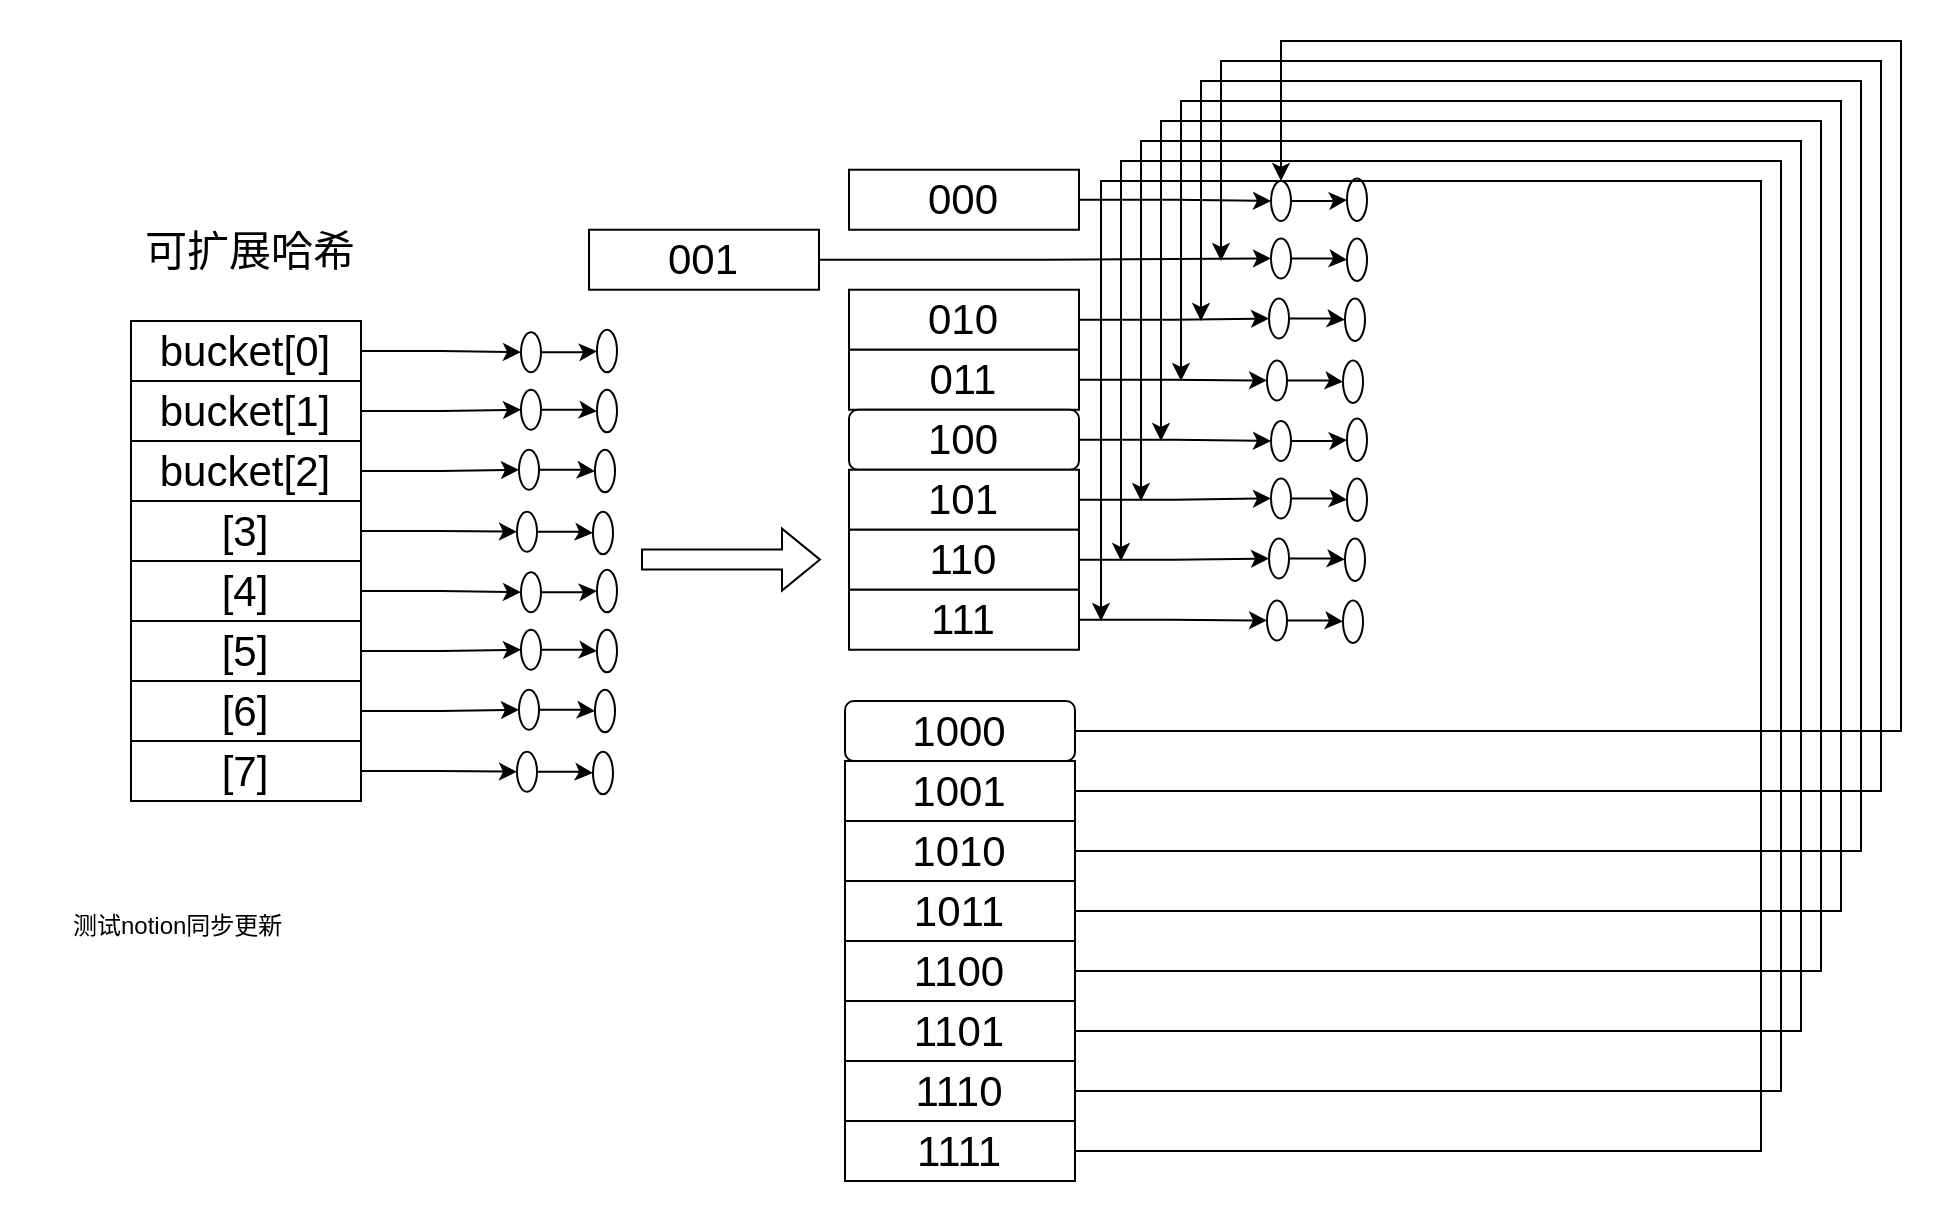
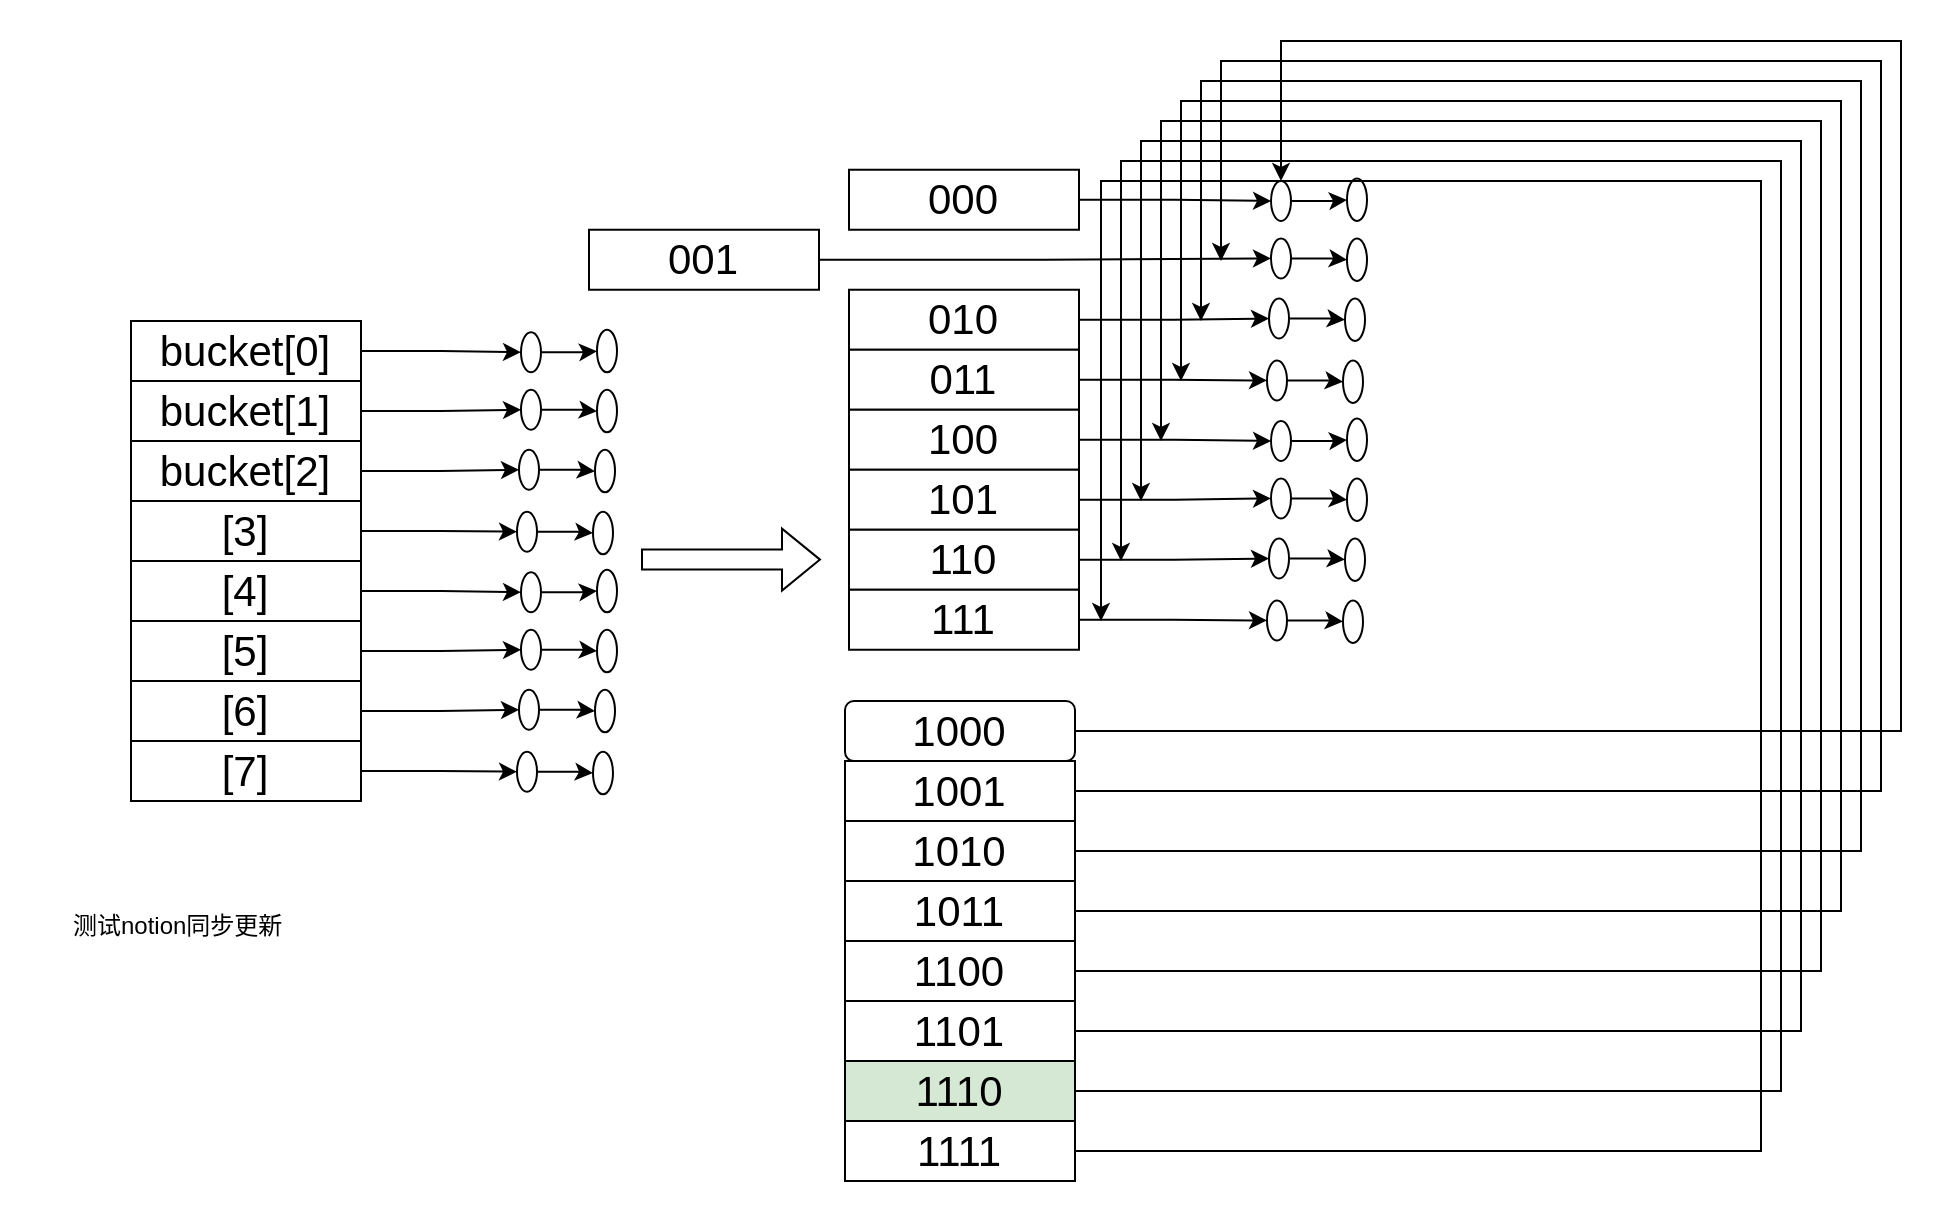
node "可扩展哈希": removed
node "100": shape rounded rectangle -> rectangle
node "1110": fillcolor #ffffff -> #d5e8d4
